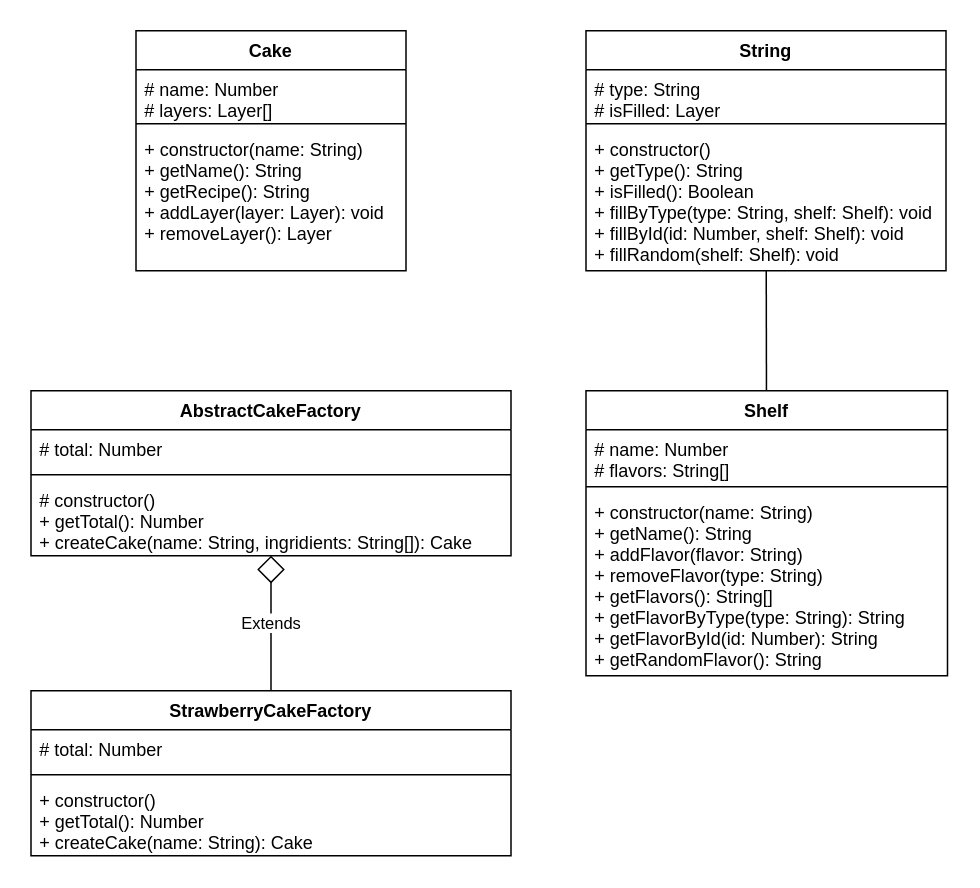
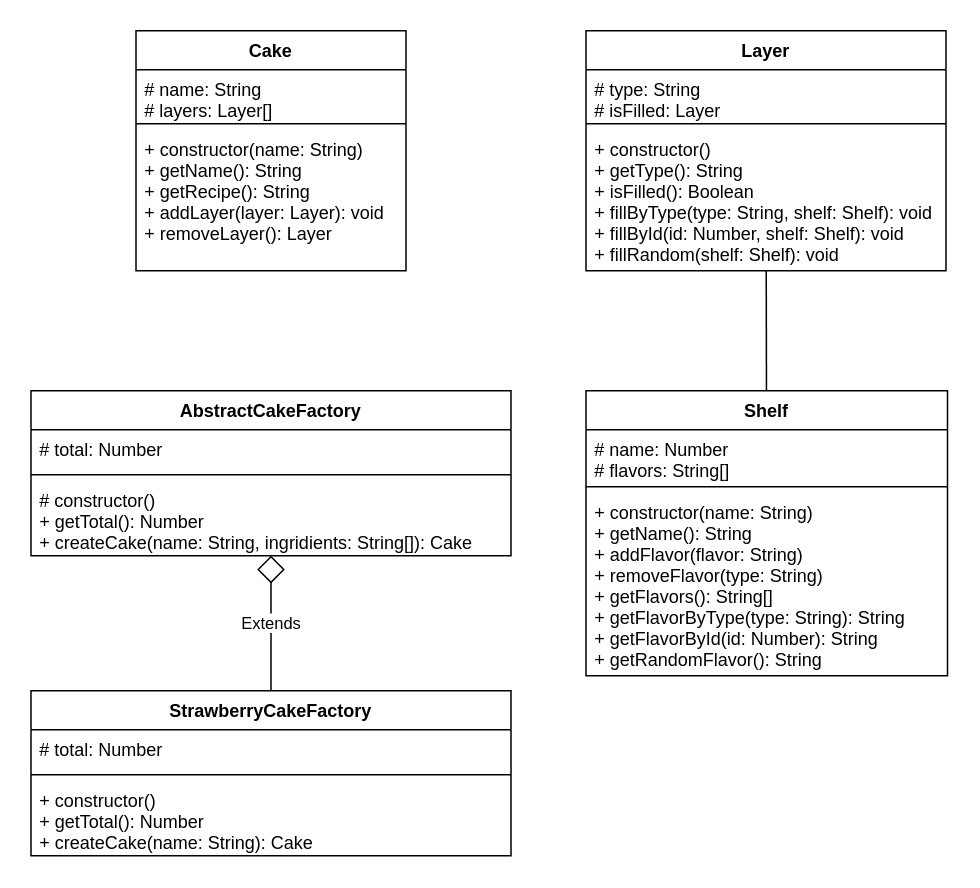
node "String": label "String" -> "Layer"
node "# name: Number # layers: Layer[]": label "# name: Number # layers: Layer[]" -> "# name: String # layers: Layer[]"
